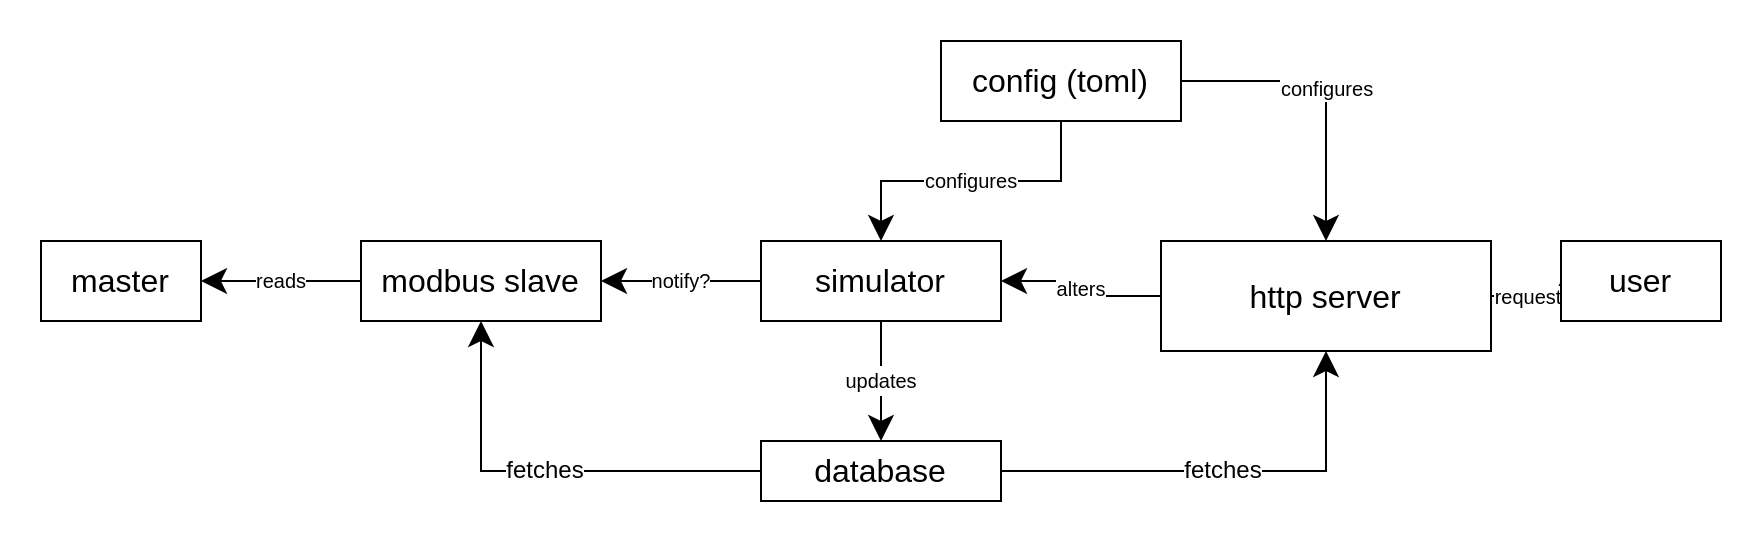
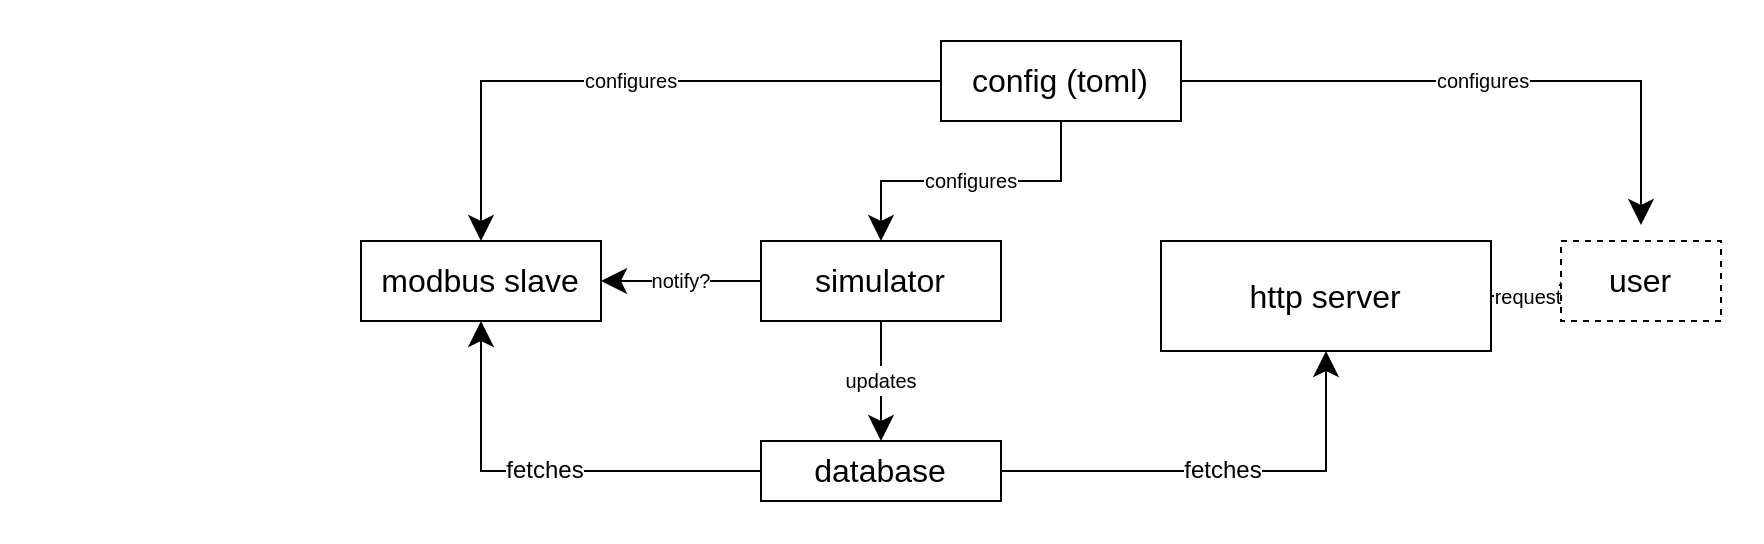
edge "config (toml)" -> "modbus slave": added, label "configures"
edge "config (toml)" -> "http server": now "config (toml)" -> "user"
node "master": removed
edge "modbus slave" -> "master": removed, label "reads"
node "user": style solid -> dashed
edge "http server" -> "simulator": removed, label "alters"
